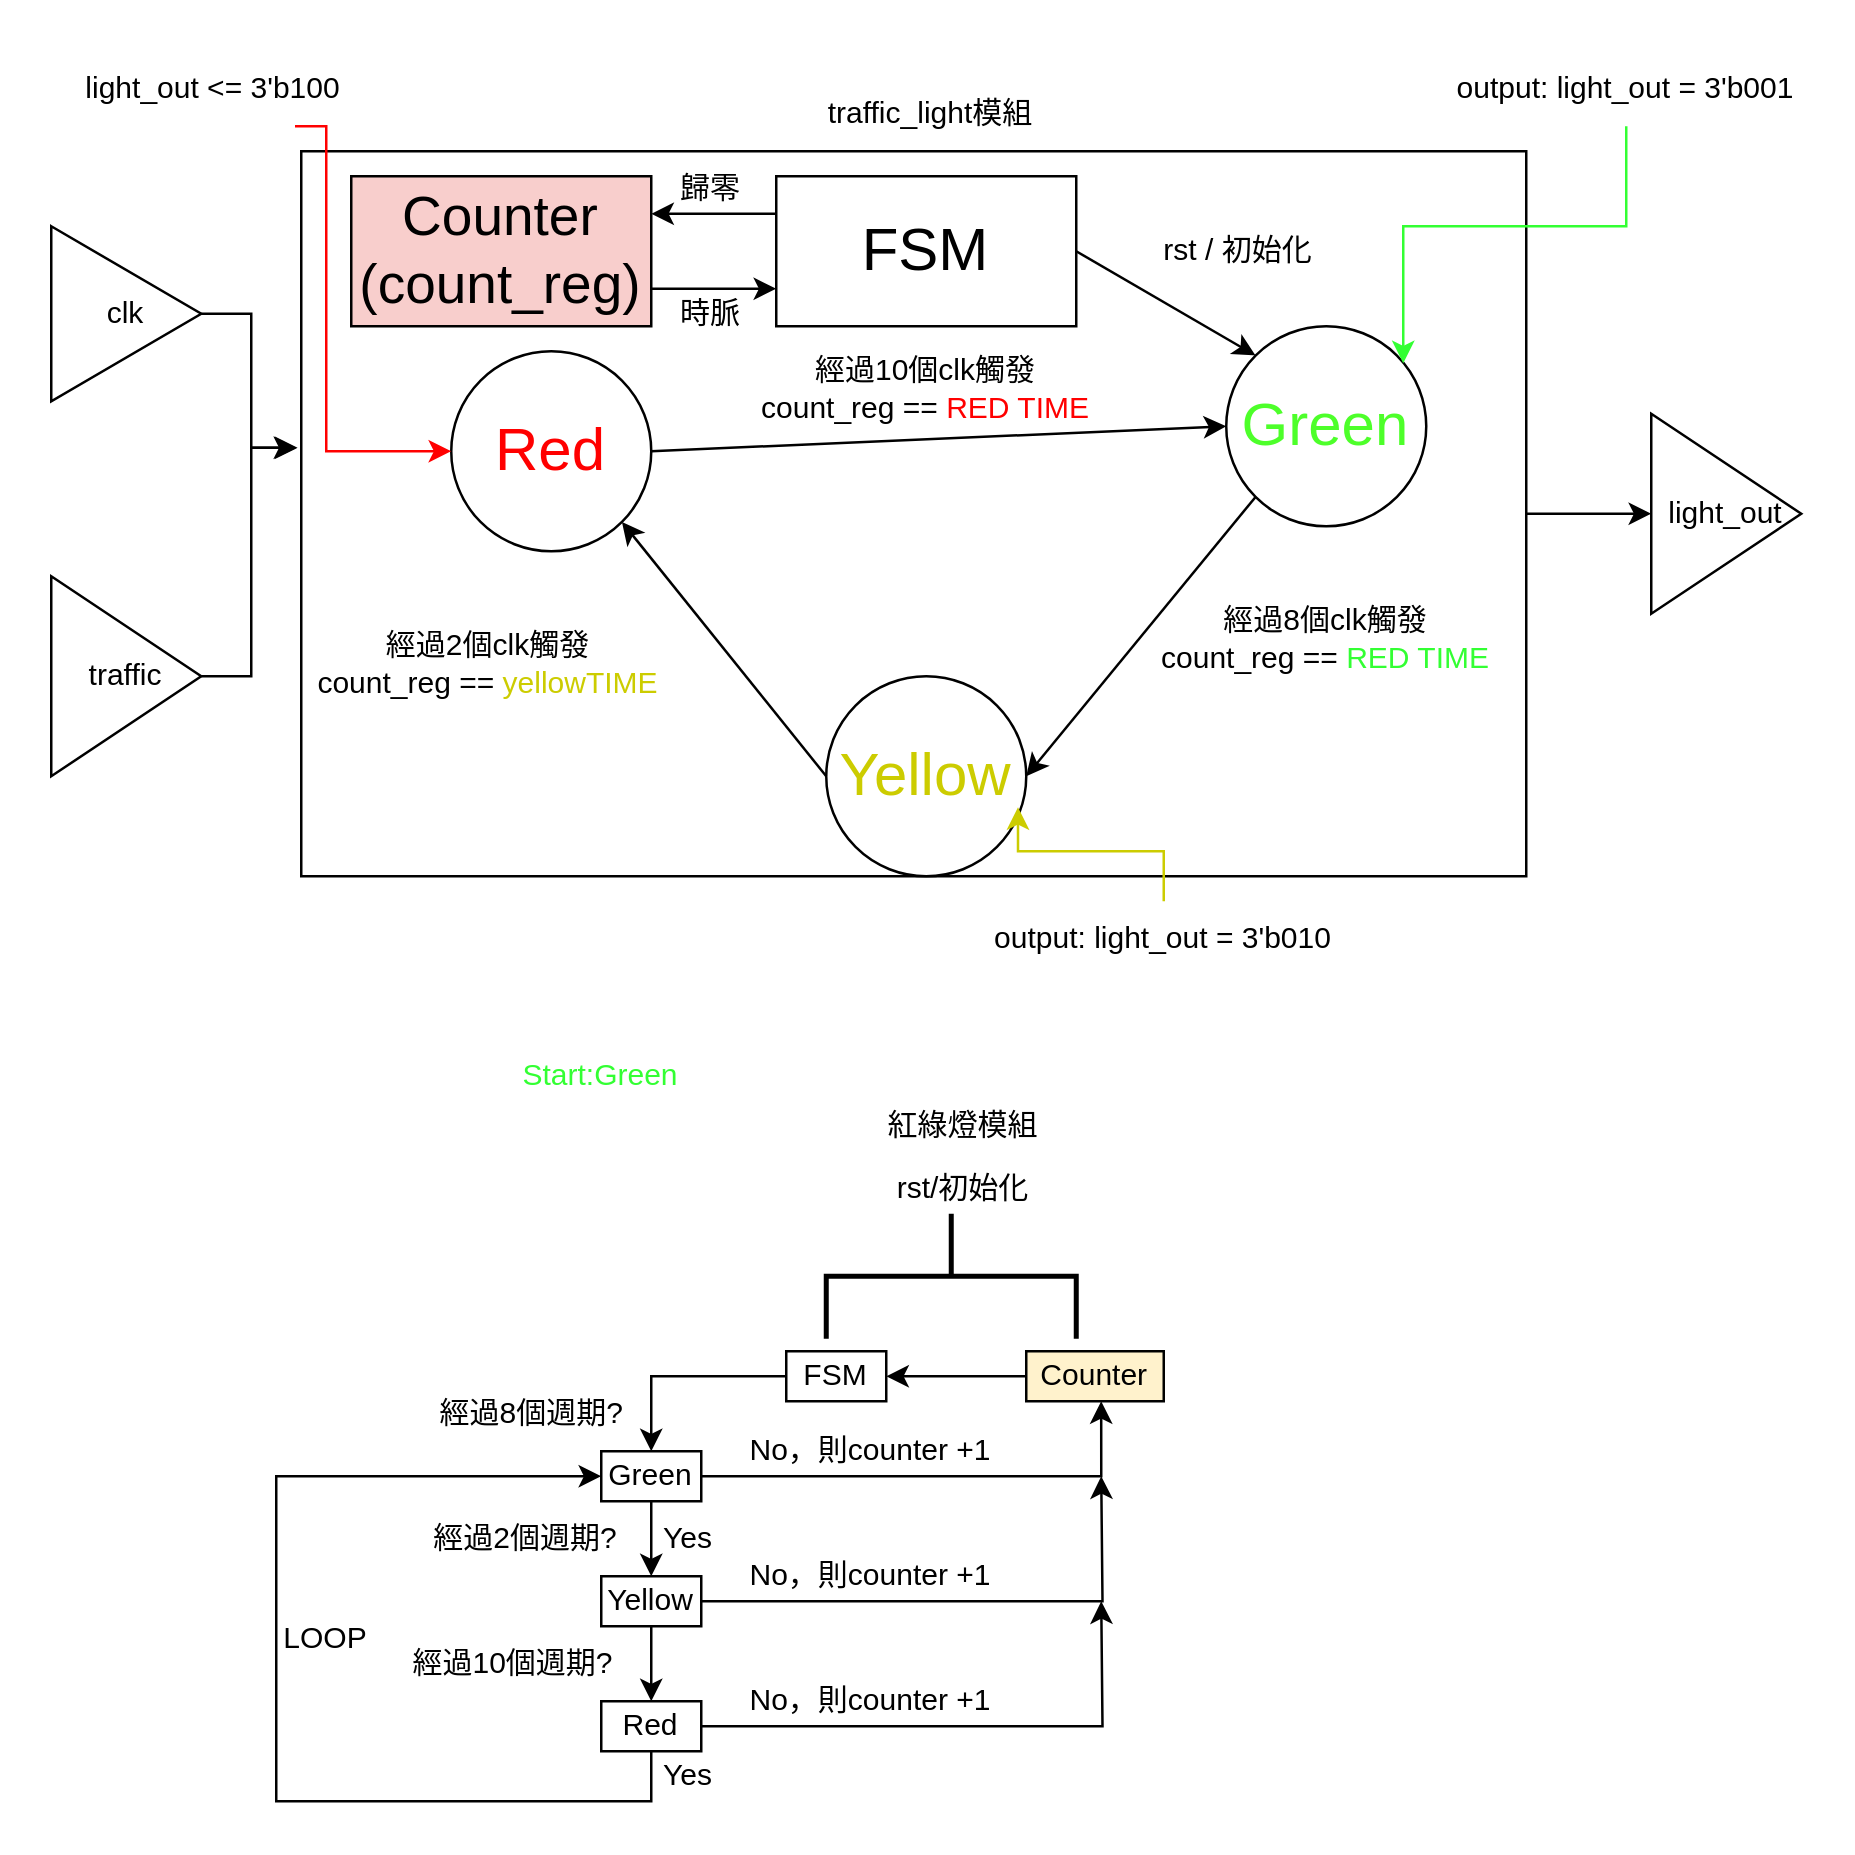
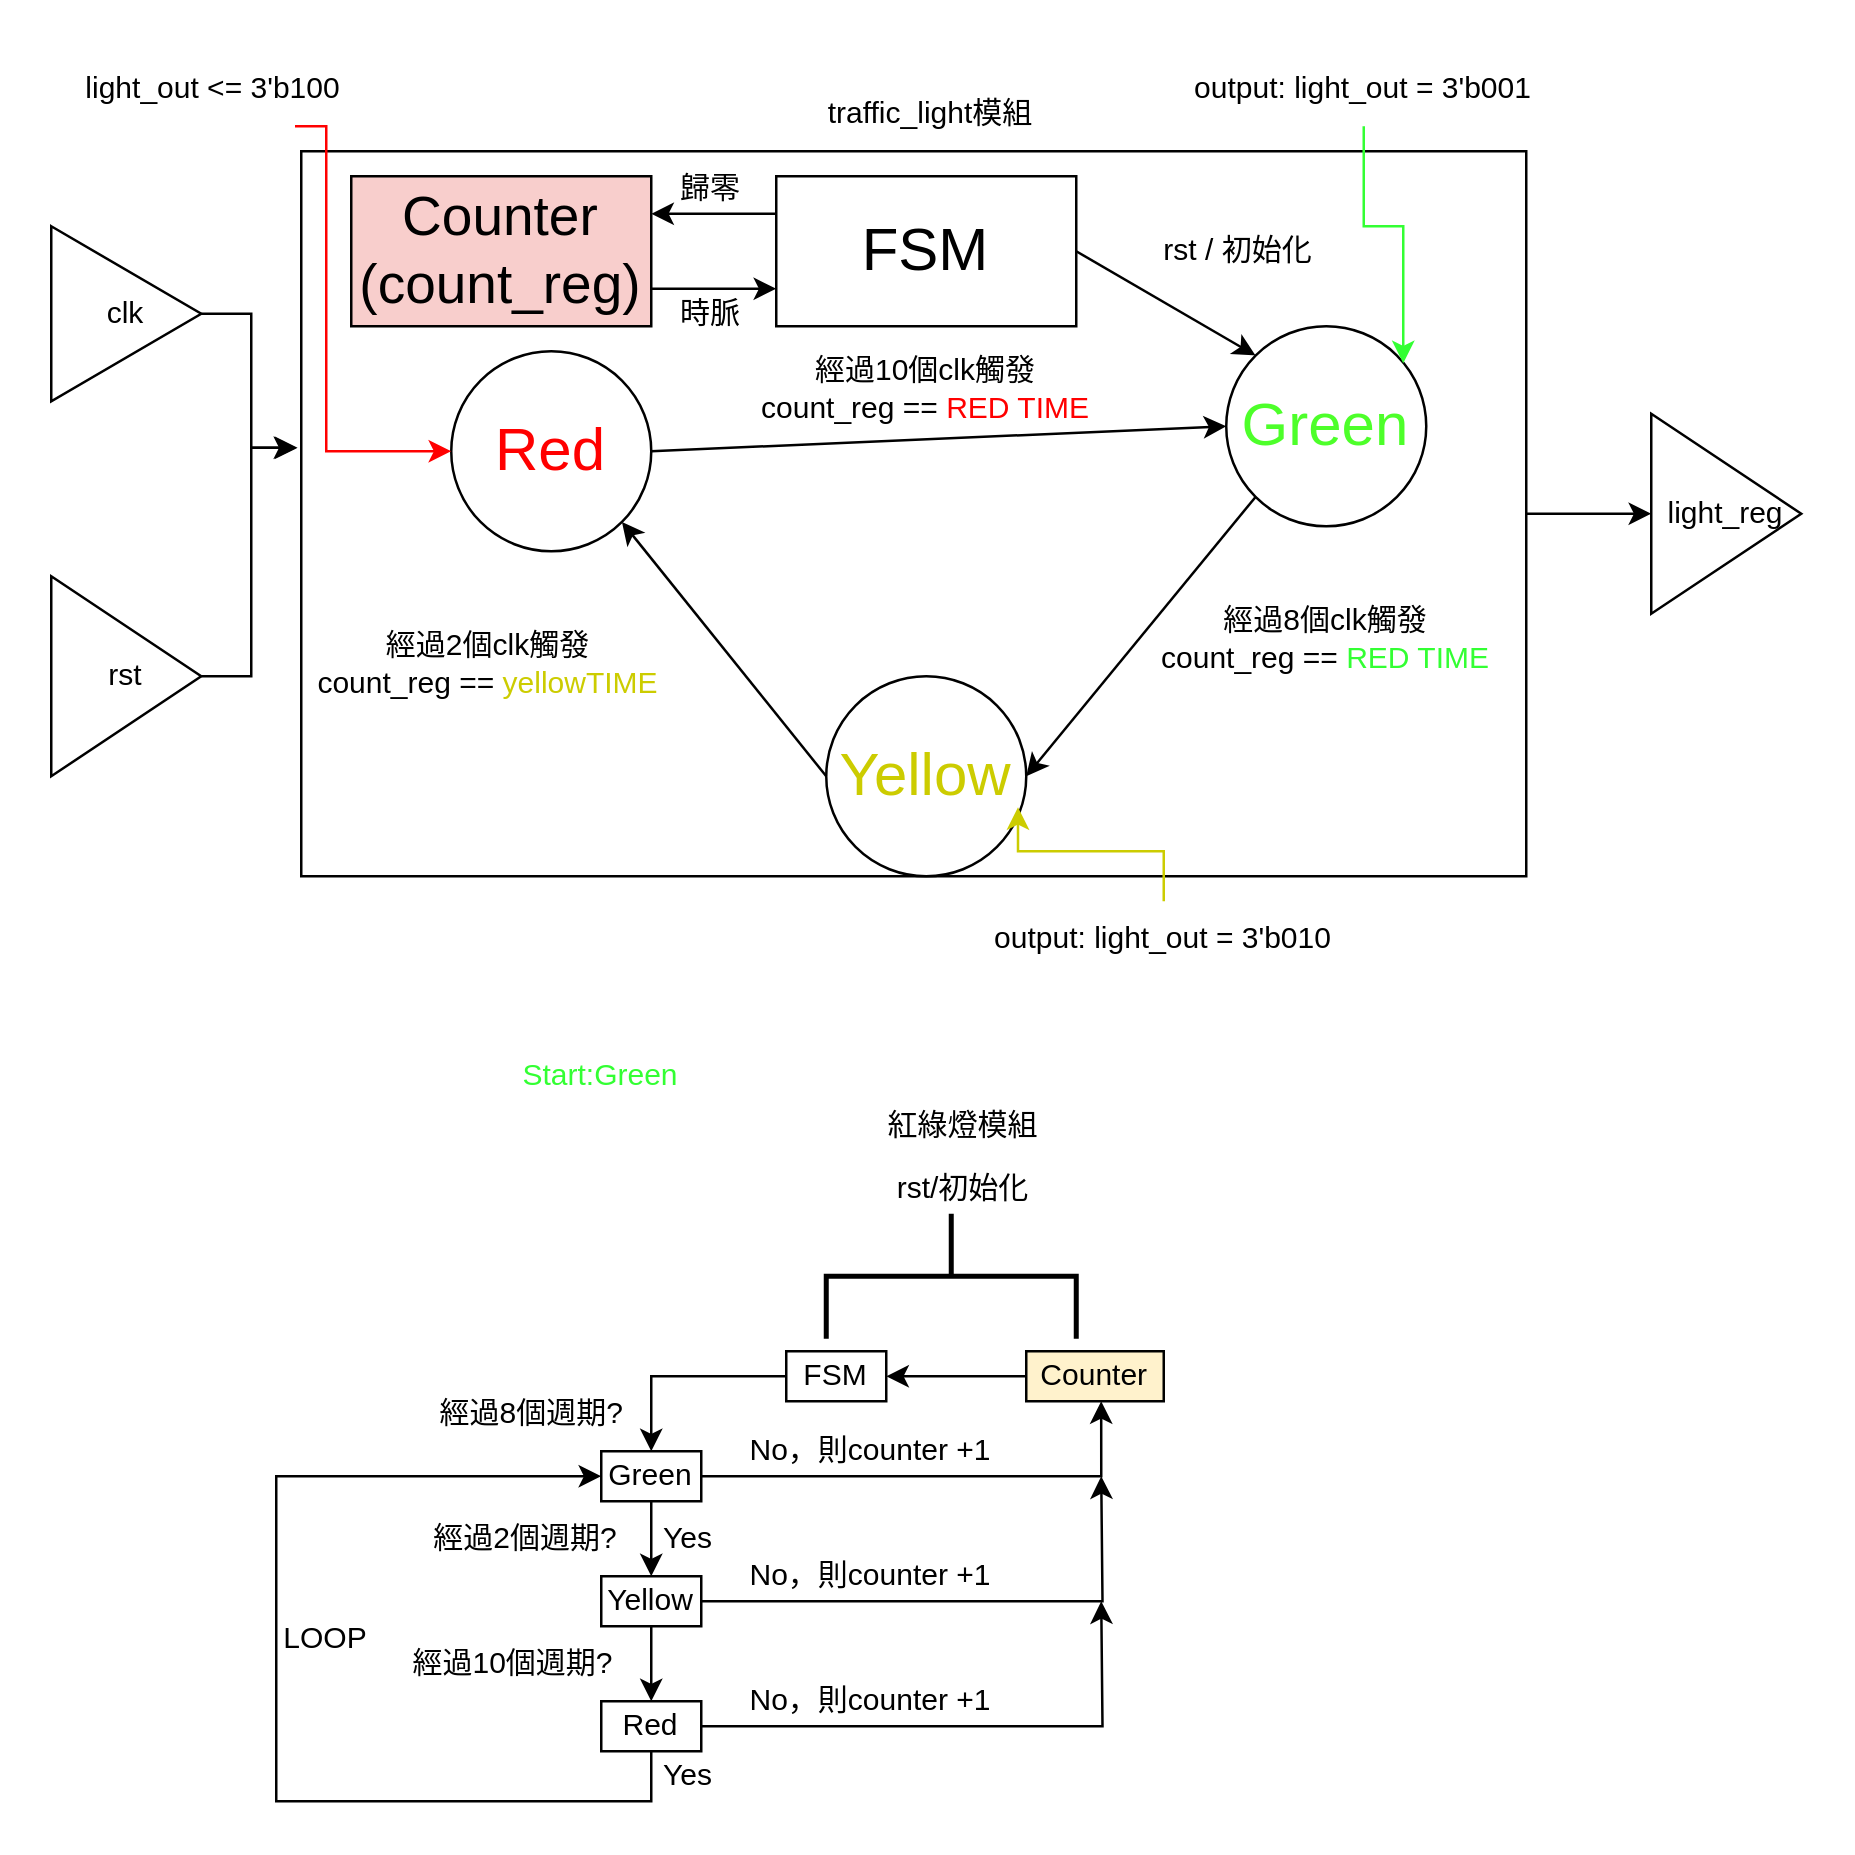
node "output: light_out = 3'b001": moved (1626, 89) -> (1364, 89)
node "light_out": label "light_out" -> "light_reg"
node "traffic": label "traffic" -> "rst"
